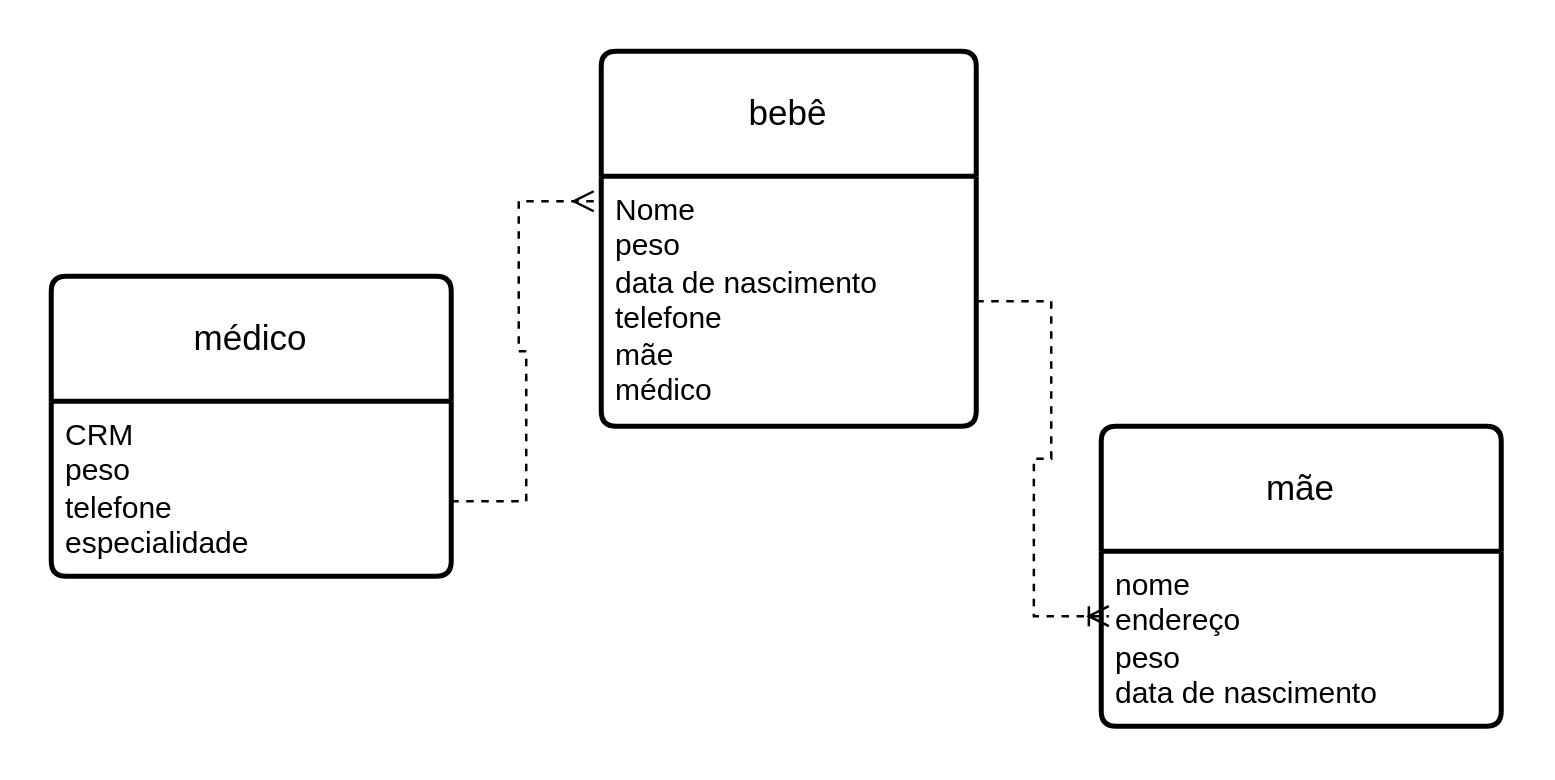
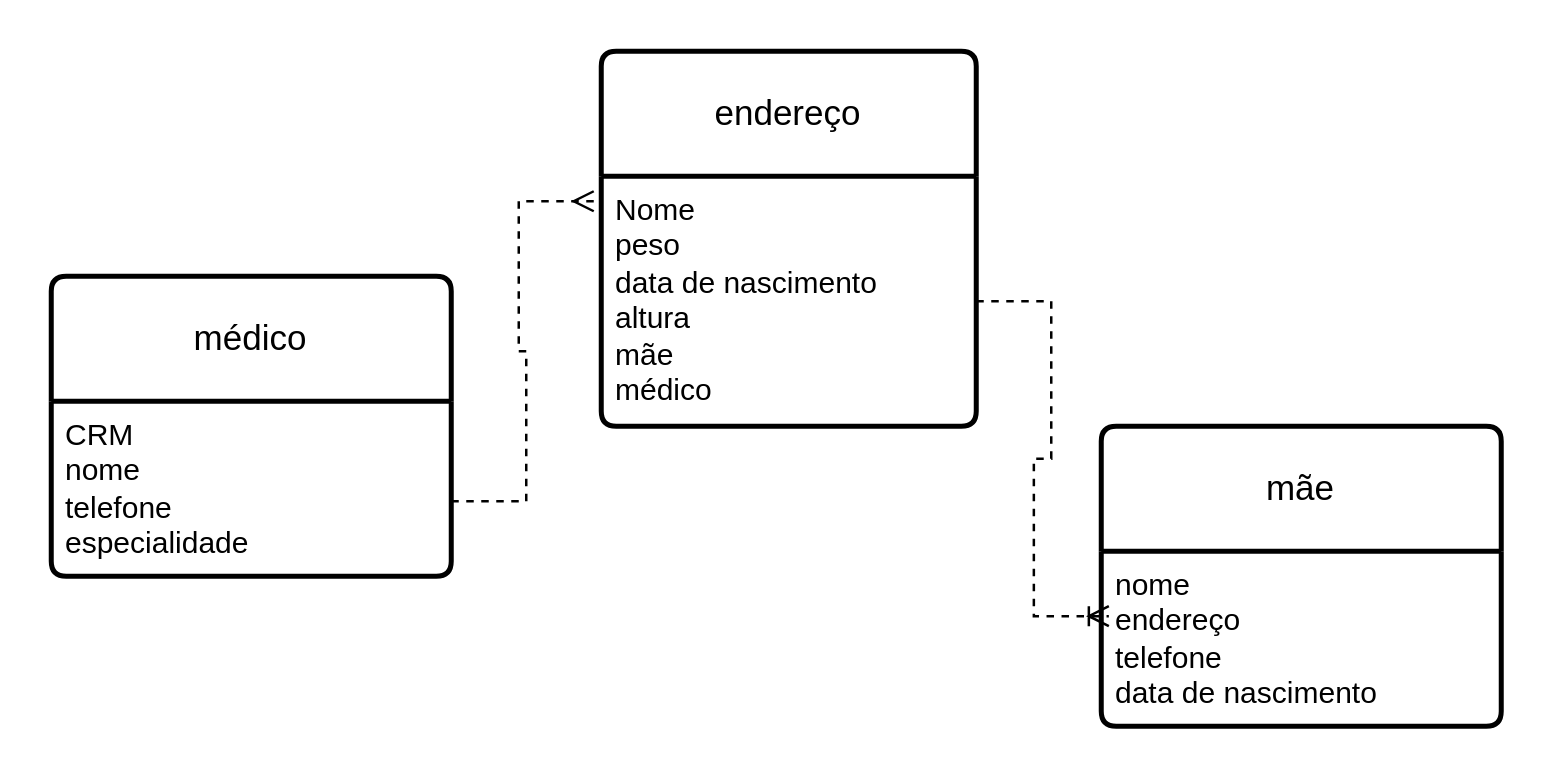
node "bebê": label "bebê" -> "endereço"
node "Nome peso data de nascimento telefone mãe médico": label "Nome peso data de nascimento telefone mãe médico" -> "Nome peso data de nascimento altura mãe médico"
node "CRM peso telefone especialidade": label "CRM peso telefone especialidade" -> "CRM nome telefone especialidade"
node "nome endereço peso data de nascimento": label "nome endereço peso data de nascimento" -> "nome endereço telefone data de nascimento"
